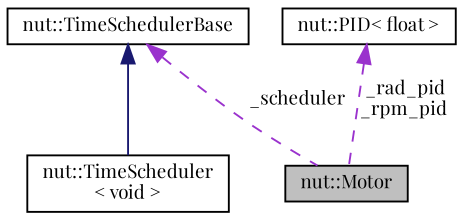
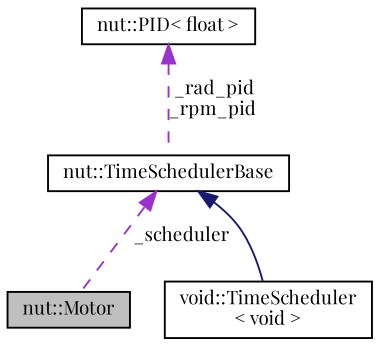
edge "nut::Motor" -> "nut::PID< float >": now "nut::TimeSchedulerBase" -> "nut::PID< float >"
node "nut::TimeScheduler < void >": label "nut::TimeScheduler < void >" -> "void::TimeScheduler < void >"
